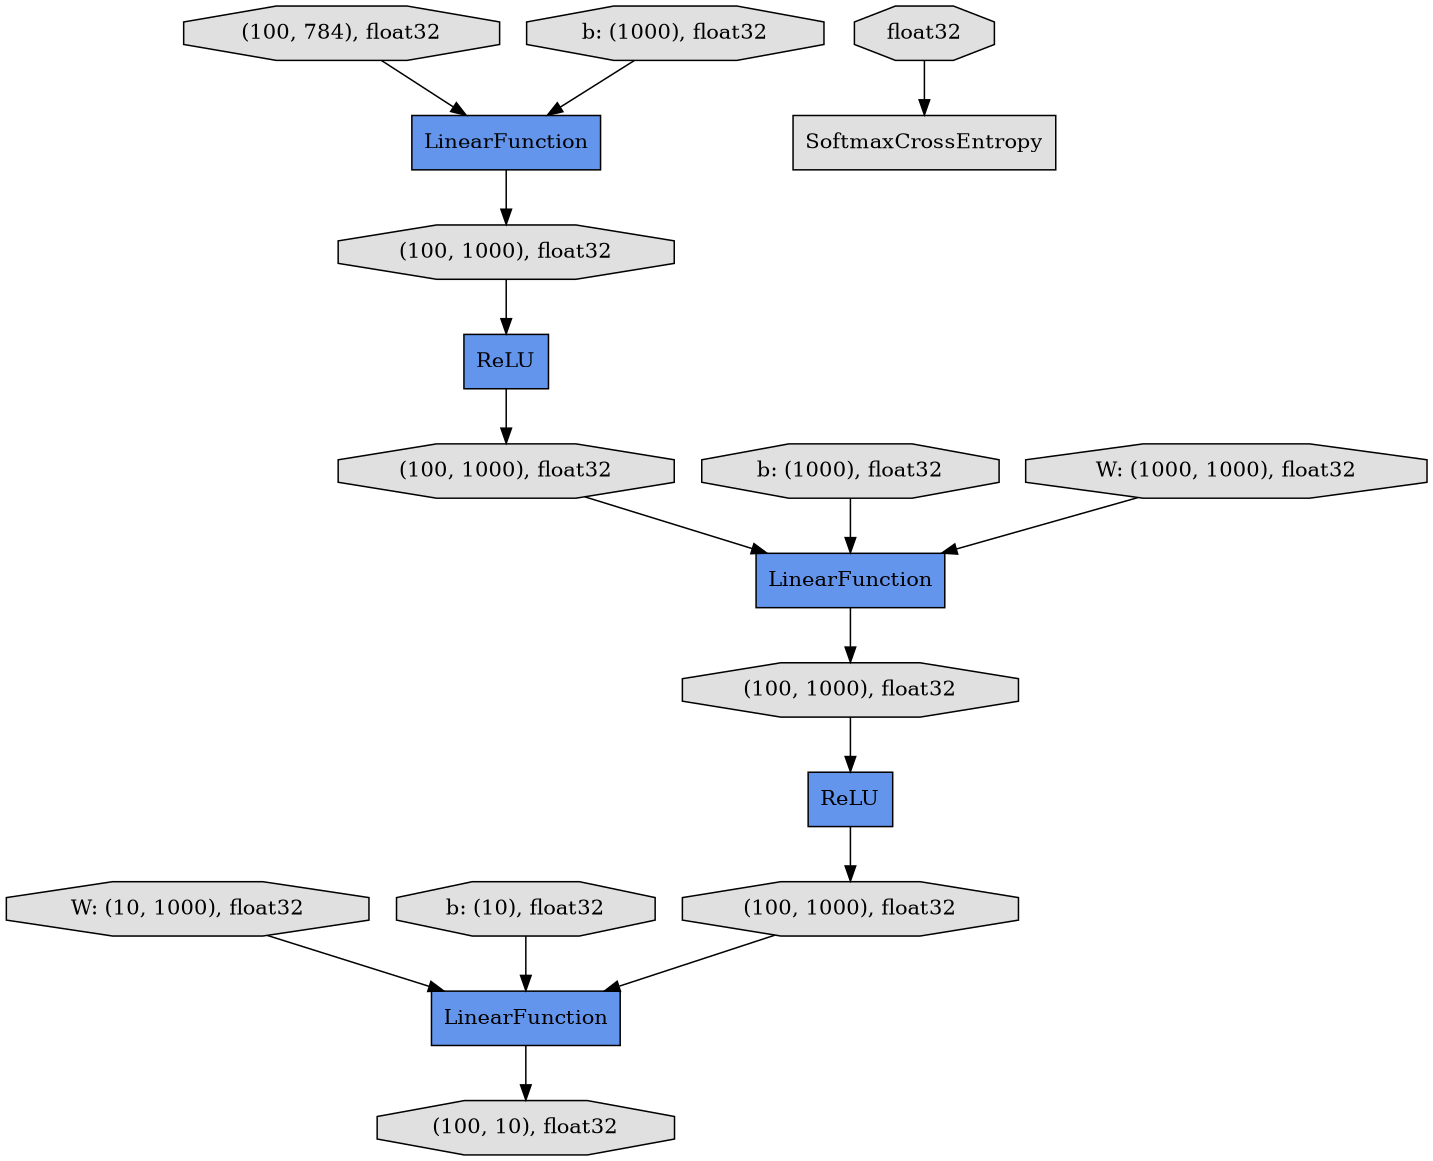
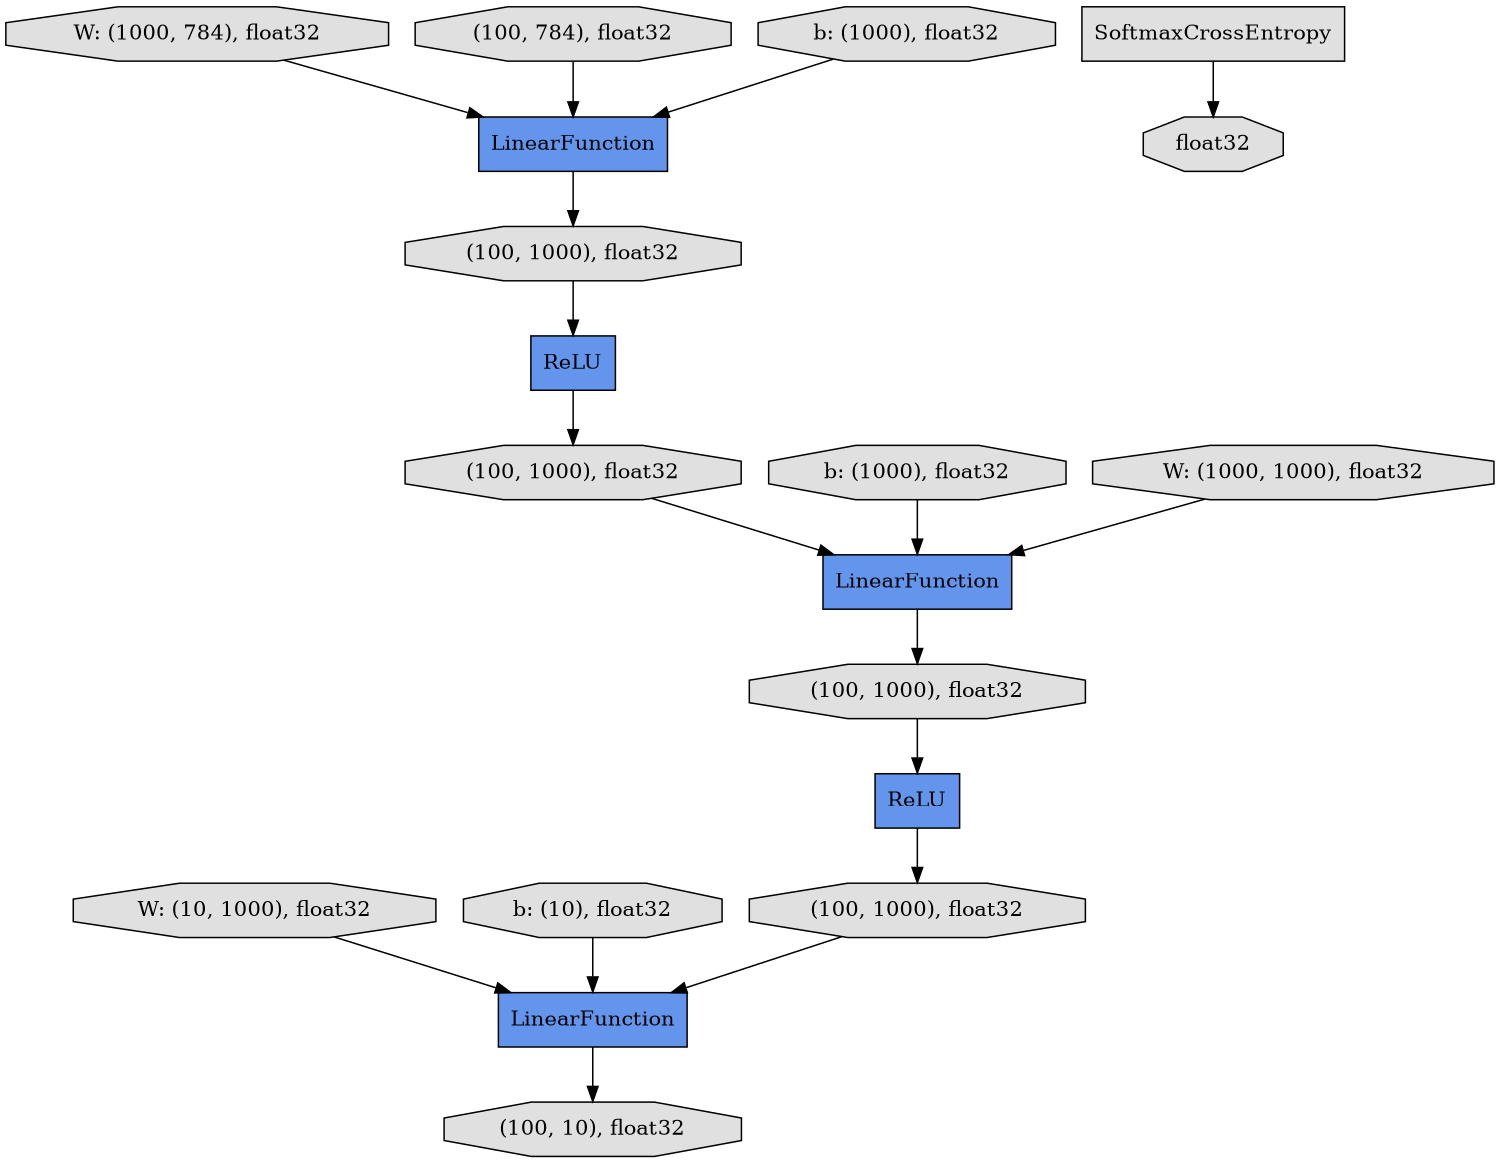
node "W: (1000, 784), float32": added
edge "float32" -> "SoftmaxCrossEntropy": reversed
